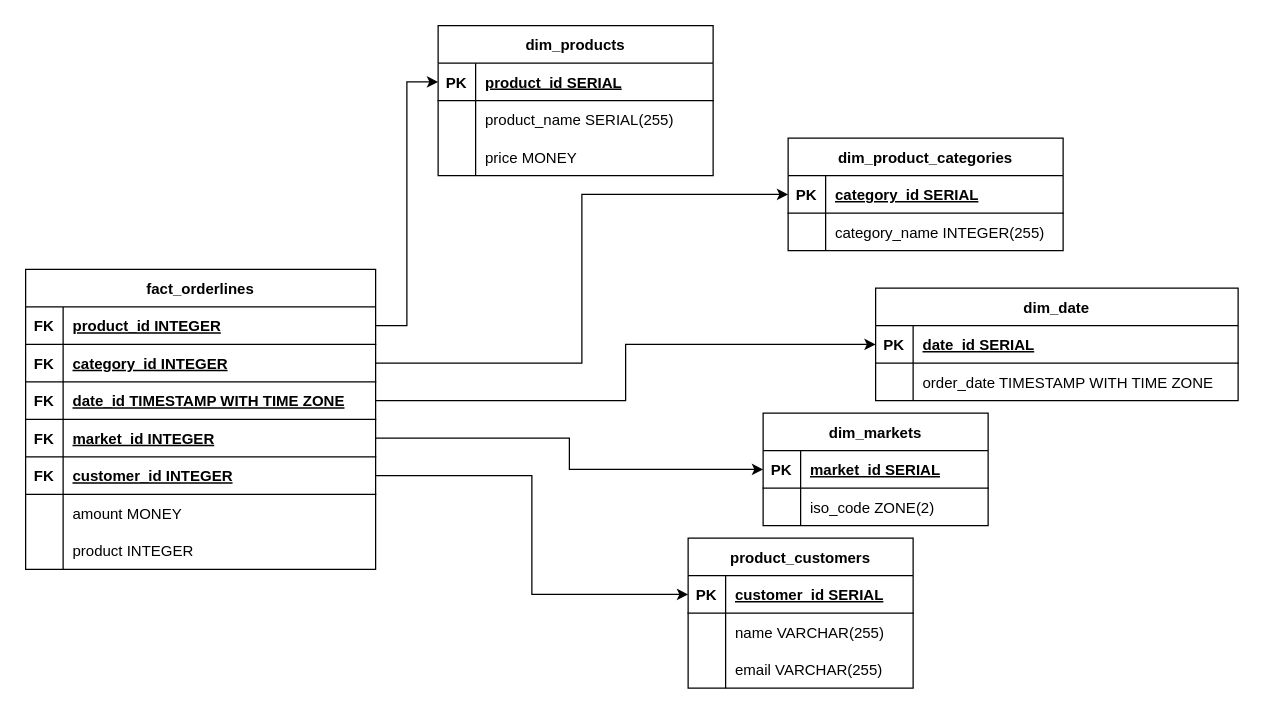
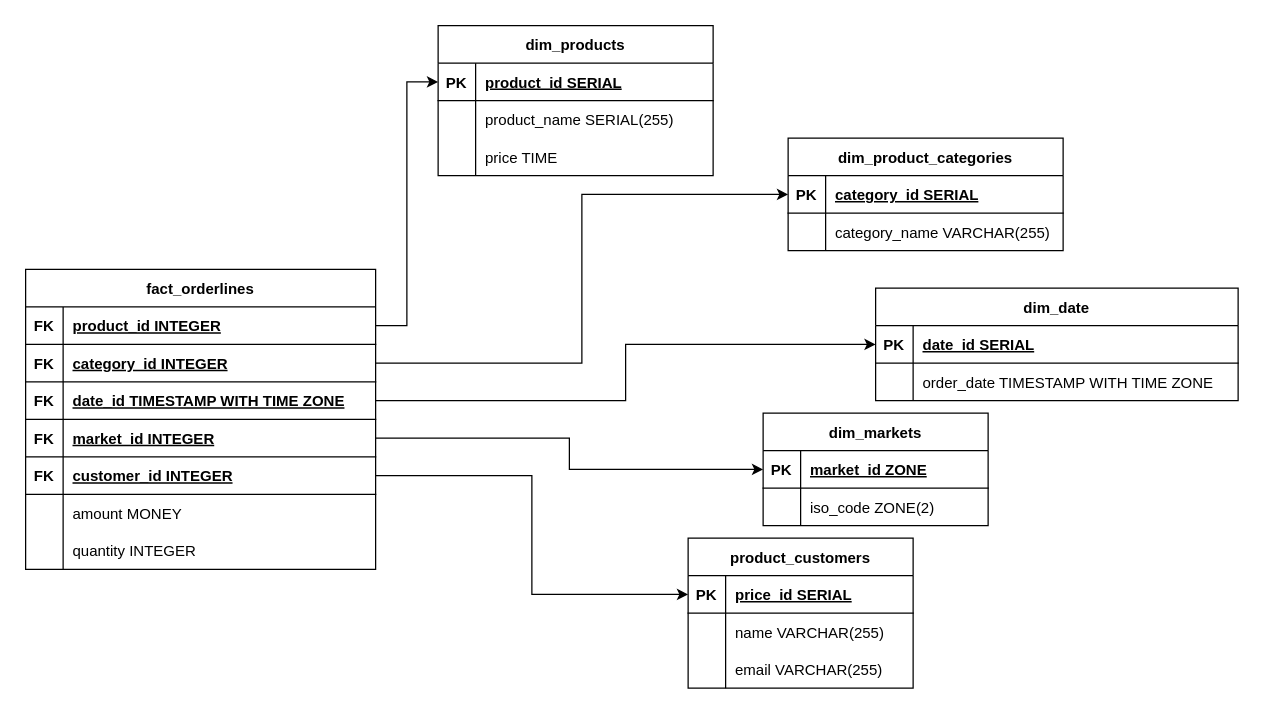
node "price MONEY": label "price MONEY" -> "price TIME"
node "category_name INTEGER(255)": label "category_name INTEGER(255)" -> "category_name VARCHAR(255)"
node "market_id SERIAL": label "market_id SERIAL" -> "market_id ZONE"
node "product INTEGER": label "product INTEGER" -> "quantity INTEGER"
node "customer_id SERIAL": label "customer_id SERIAL" -> "price_id SERIAL"
